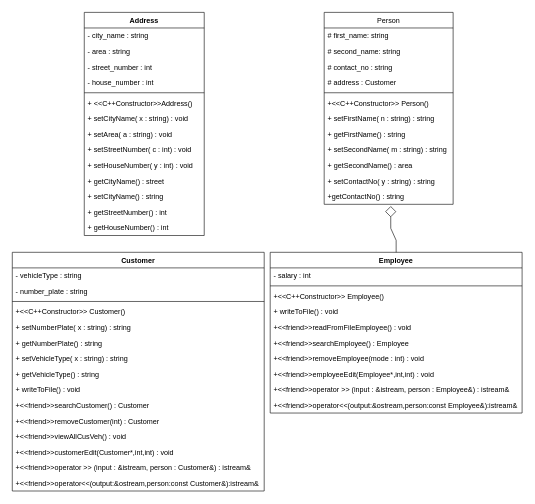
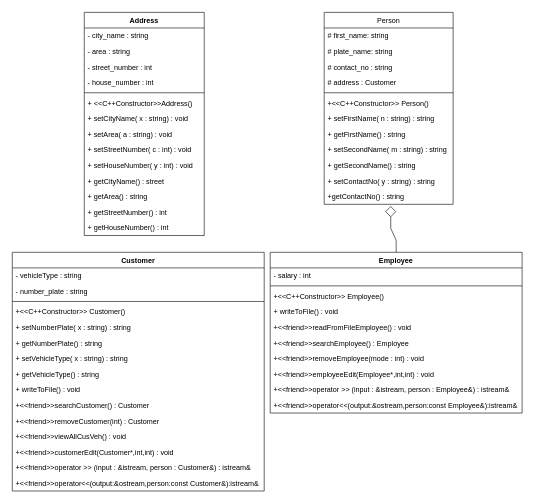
node "# second_name: string": label "# second_name: string" -> "# plate_name: string"
node "+ getSecondName() : area": label "+ getSecondName() : area" -> "+ getSecondName() : string"
node "+ setCityName() : string": label "+ setCityName() : string" -> "+ getArea() : string"
